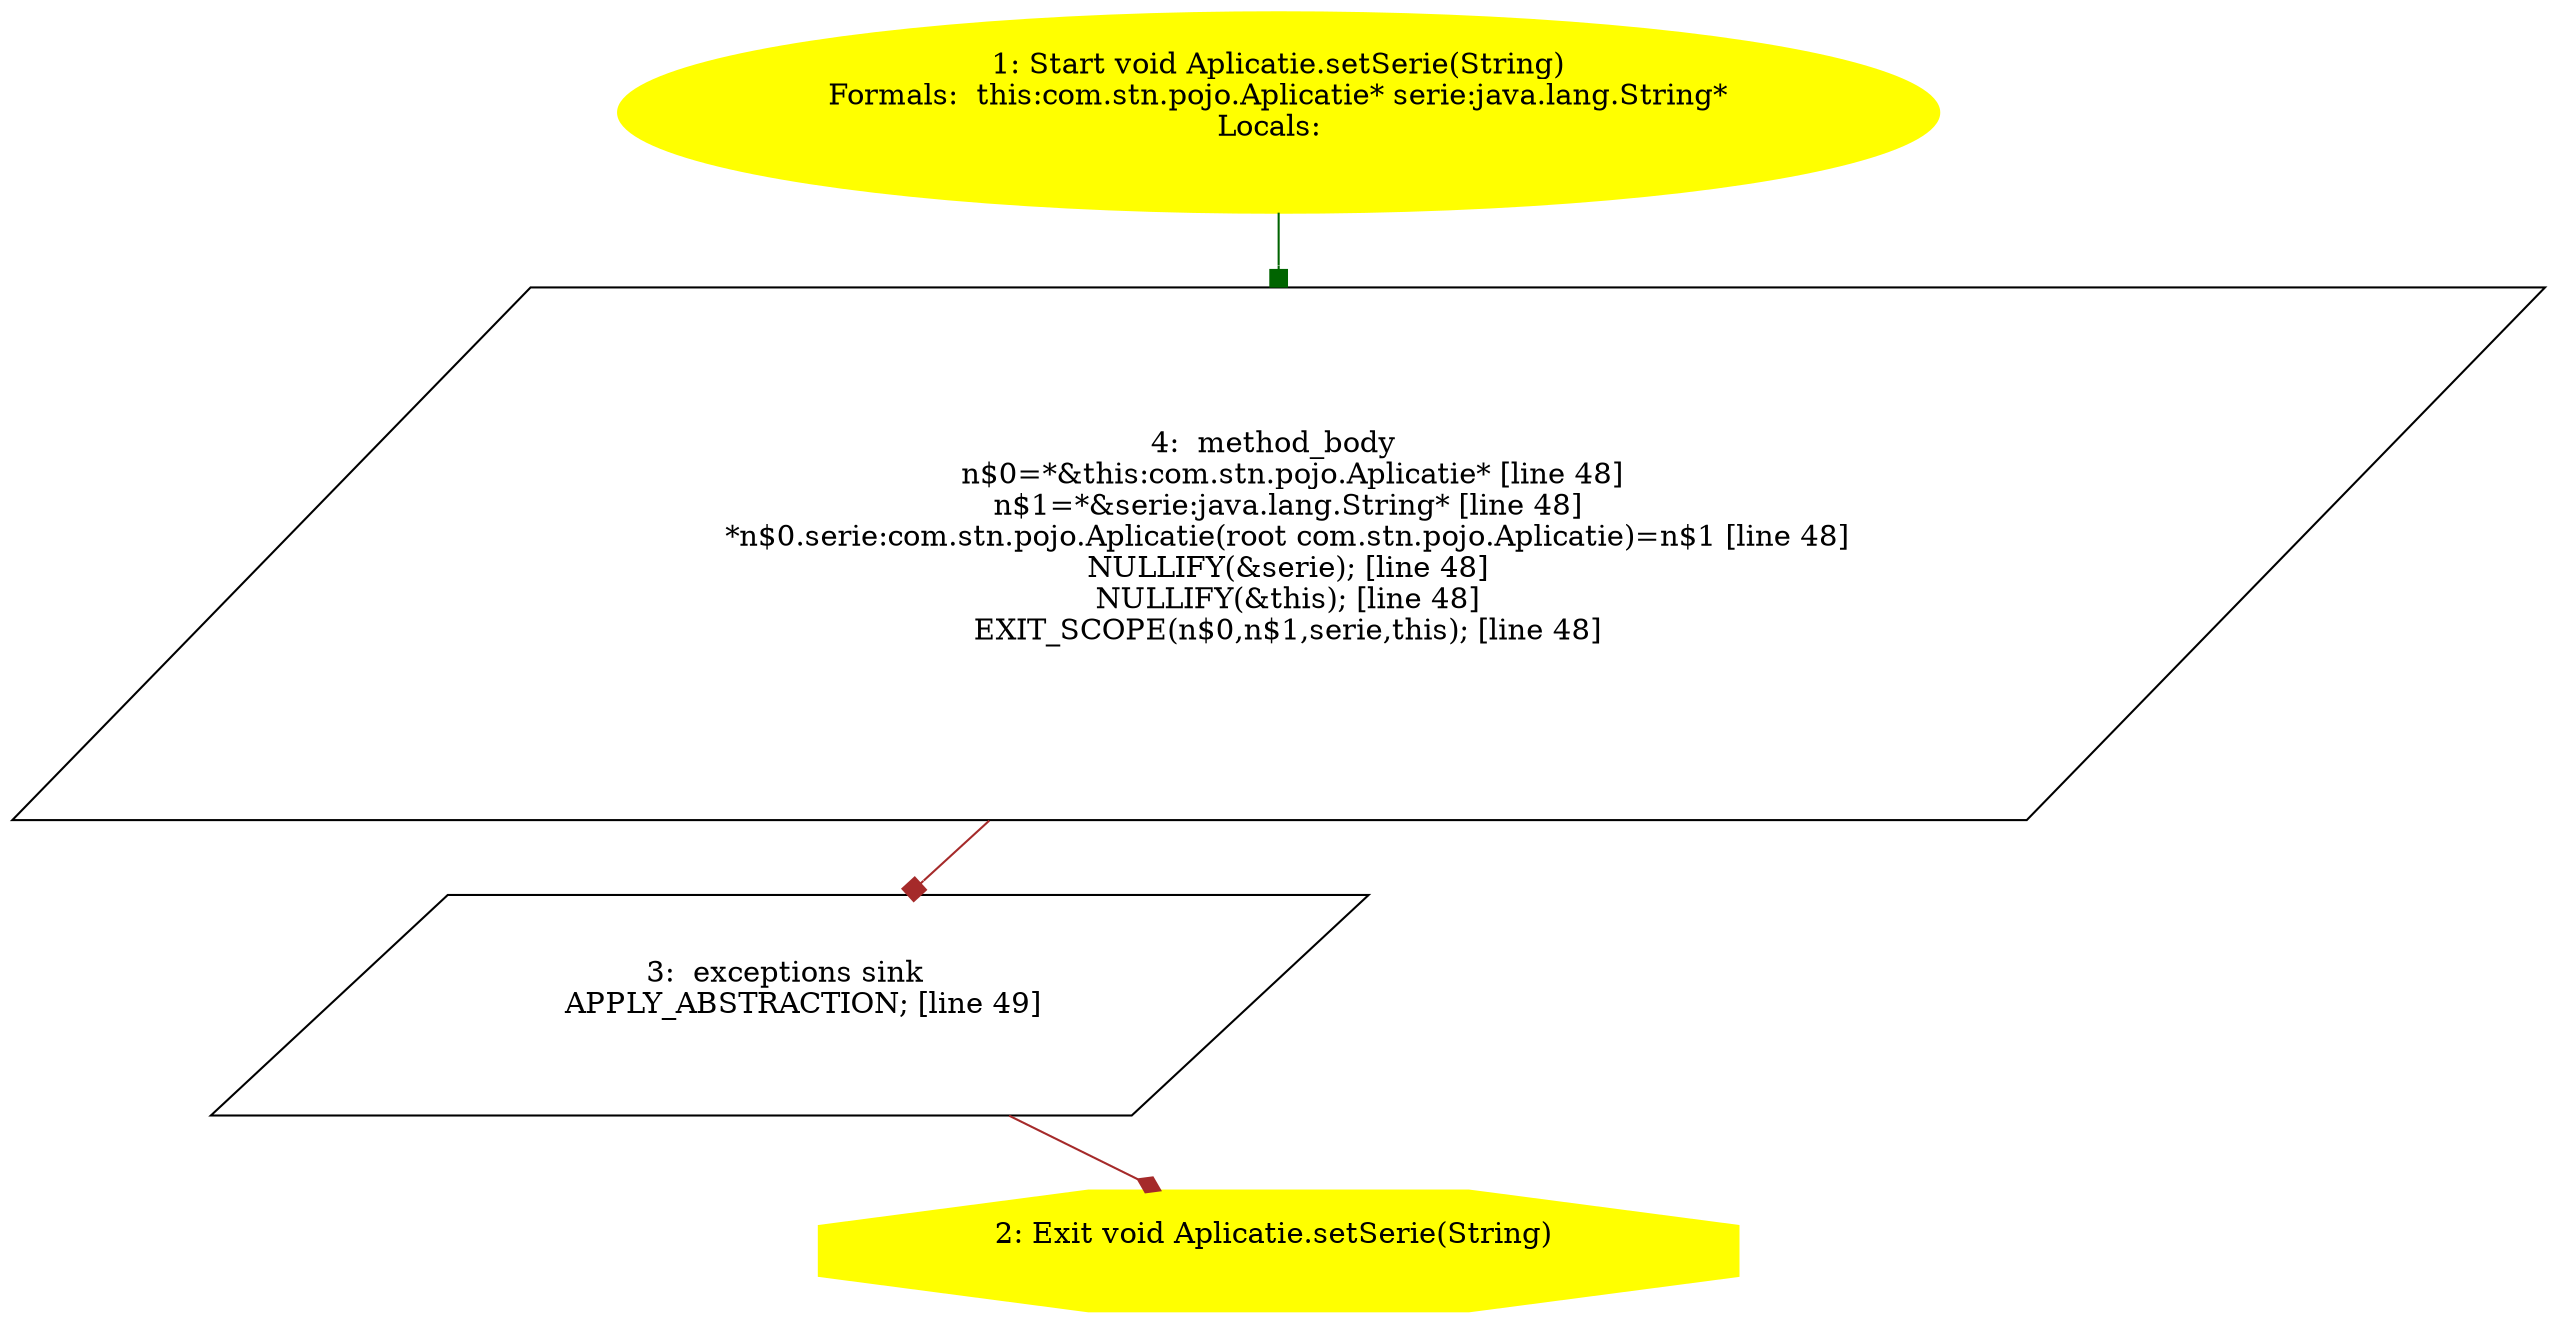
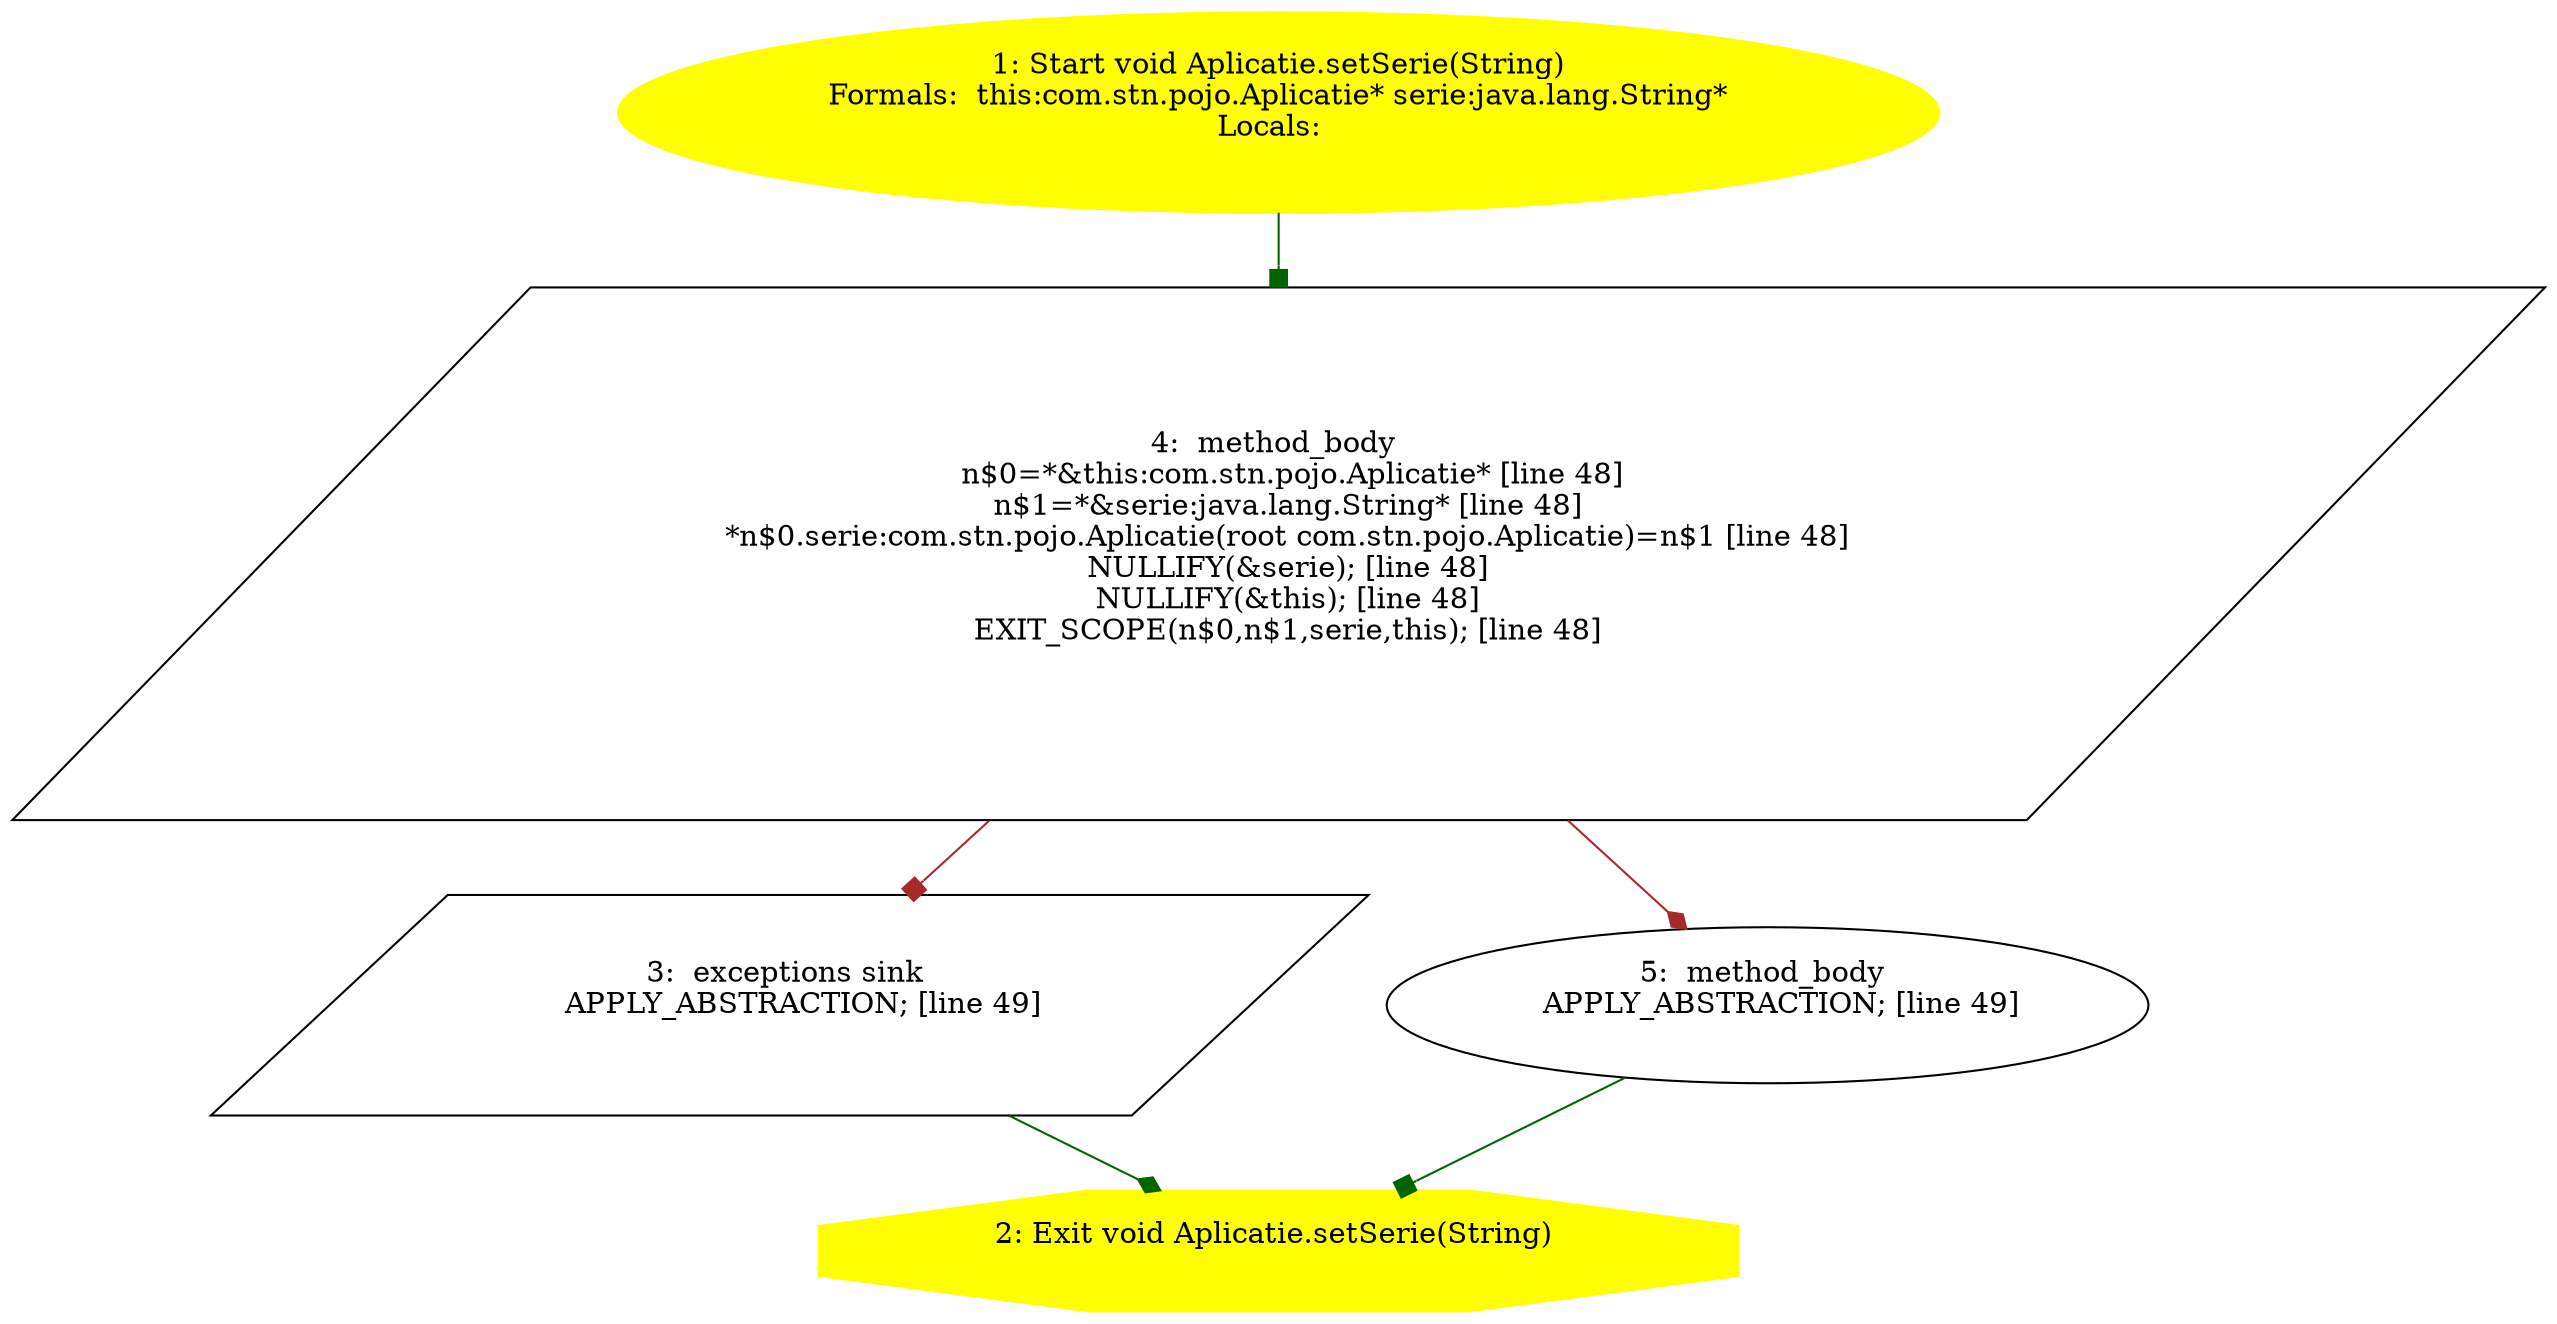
node "5:  method_body APPLY_ABSTRACTION; [line 49]": added
edge "3:  exceptions sink APPLY_ABSTRACTION; [line 49]" -> "2: Exit void Aplicatie.setSerie(String)": color brown -> darkgreen
